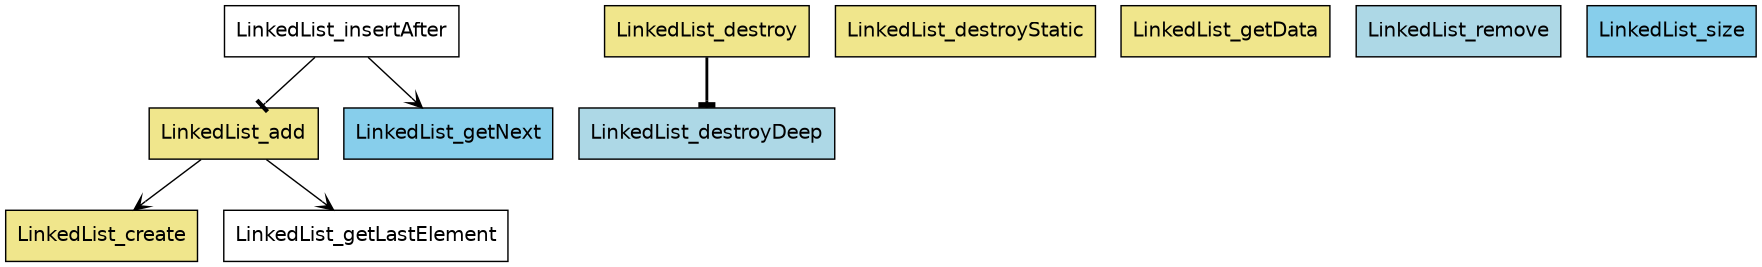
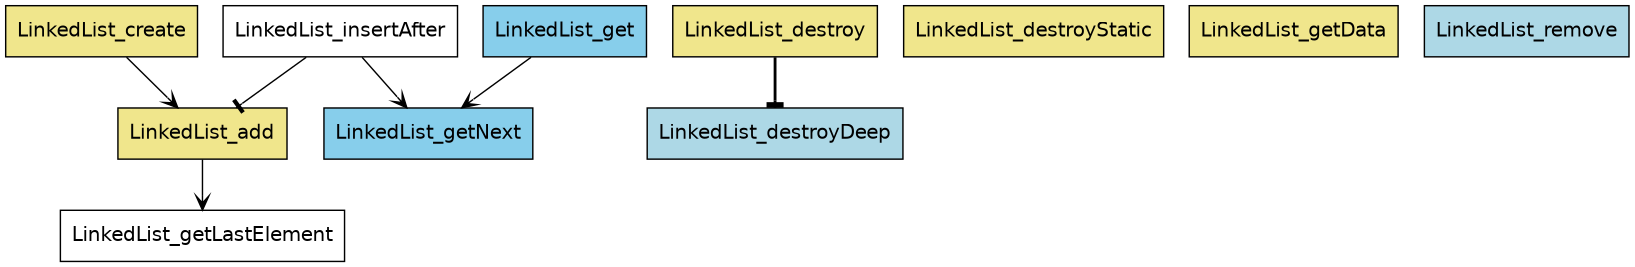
node "LinkedList_get": added
node "LinkedList_size": removed
edge "LinkedList_add" -> "LinkedList_create": reversed
